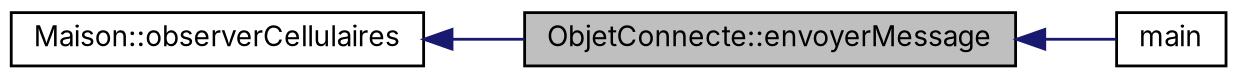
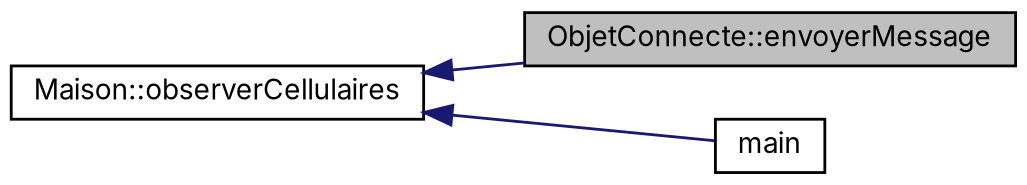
edge "main" -> "ObjetConnecte::envoyerMessage": now "main" -> "Maison::observerCellulaires"
